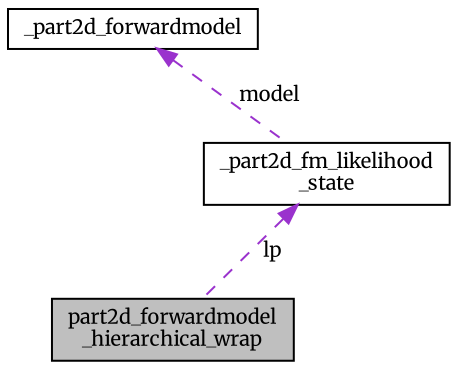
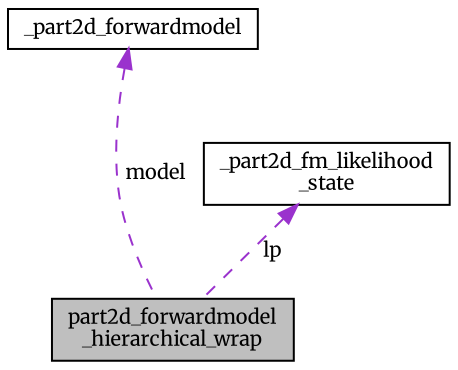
edge "_part2d_fm_likelihood _state" -> "_part2d_forwardmodel": now "part2d_forwardmodel _hierarchical_wrap" -> "_part2d_forwardmodel"
